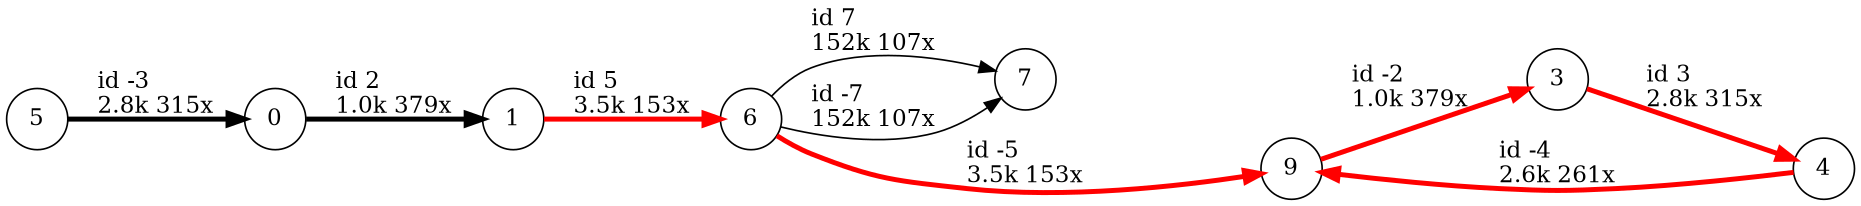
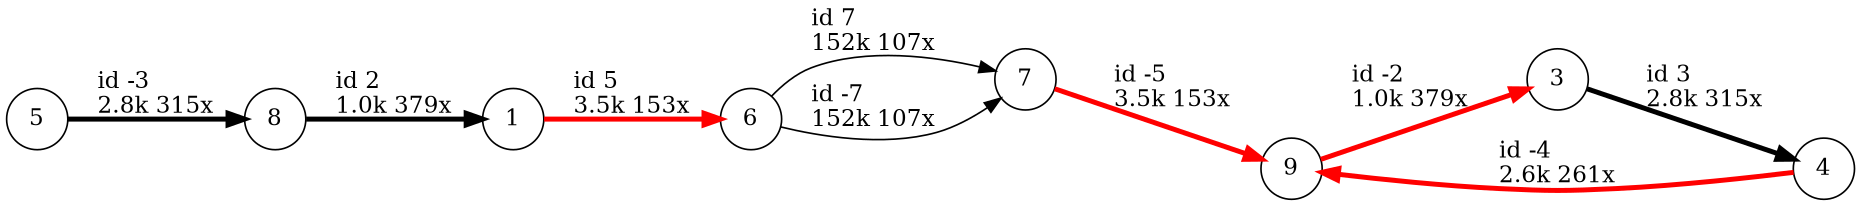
node "0": label "0" -> "8"
edge "3" -> "4": color red -> black
edge "6" -> "9": now "7" -> "9"
